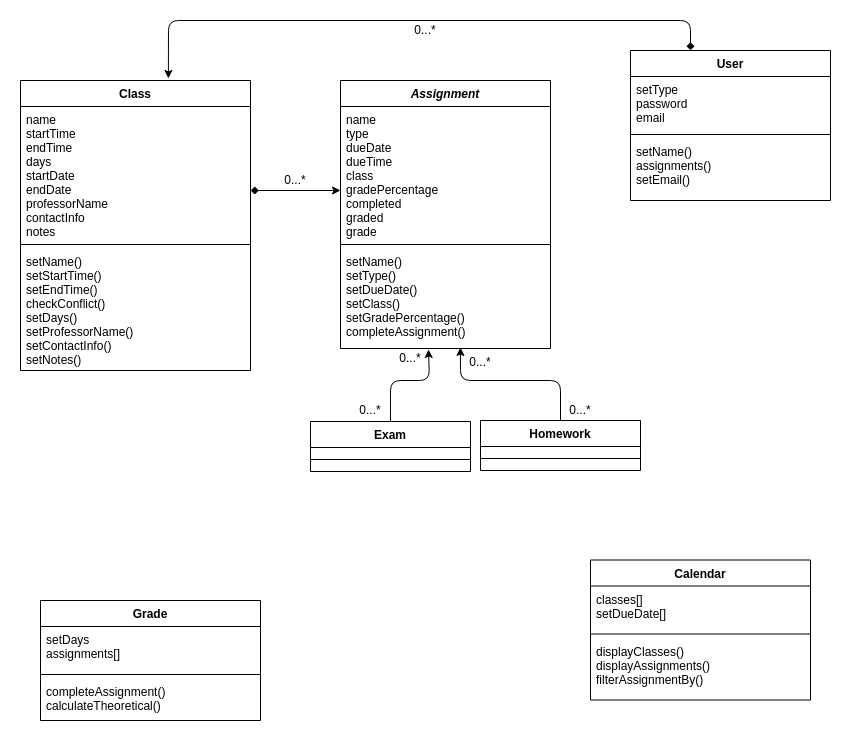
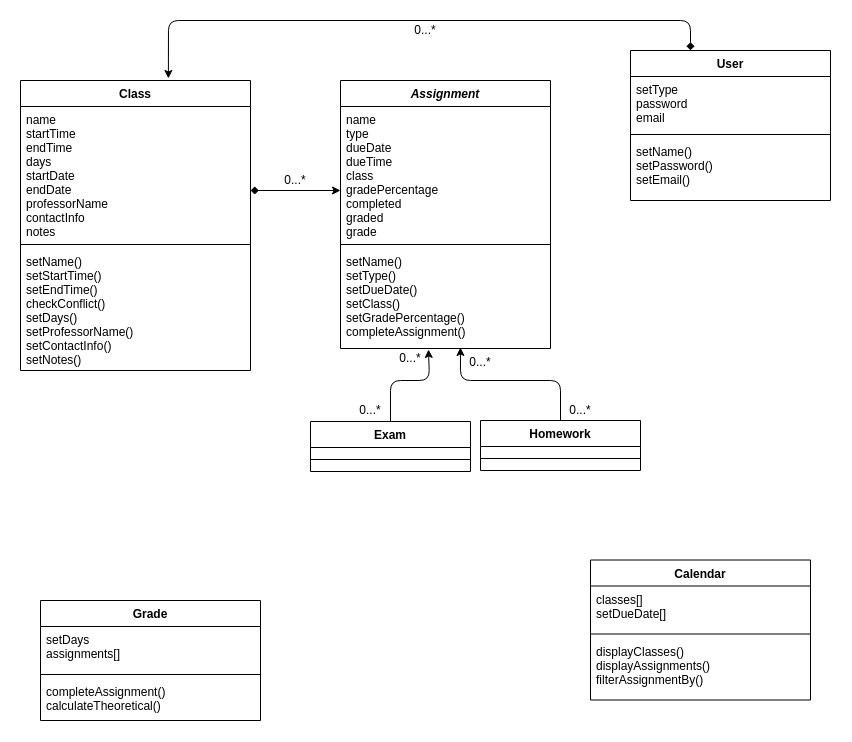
node "setName() assignments() setEmail()": label "setName() assignments() setEmail()" -> "setName() setPassword() setEmail()"
